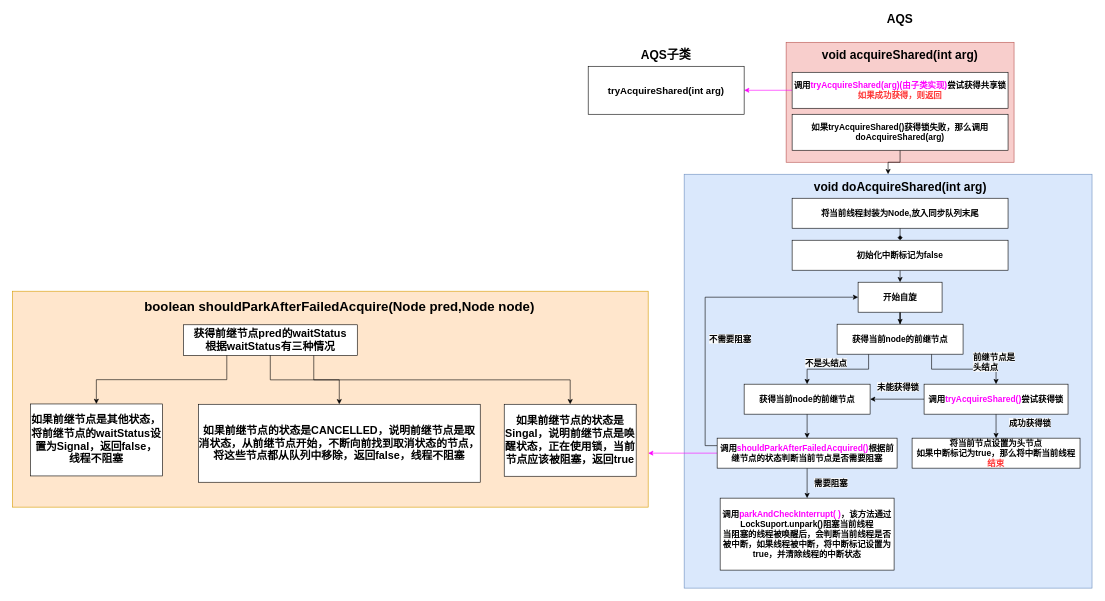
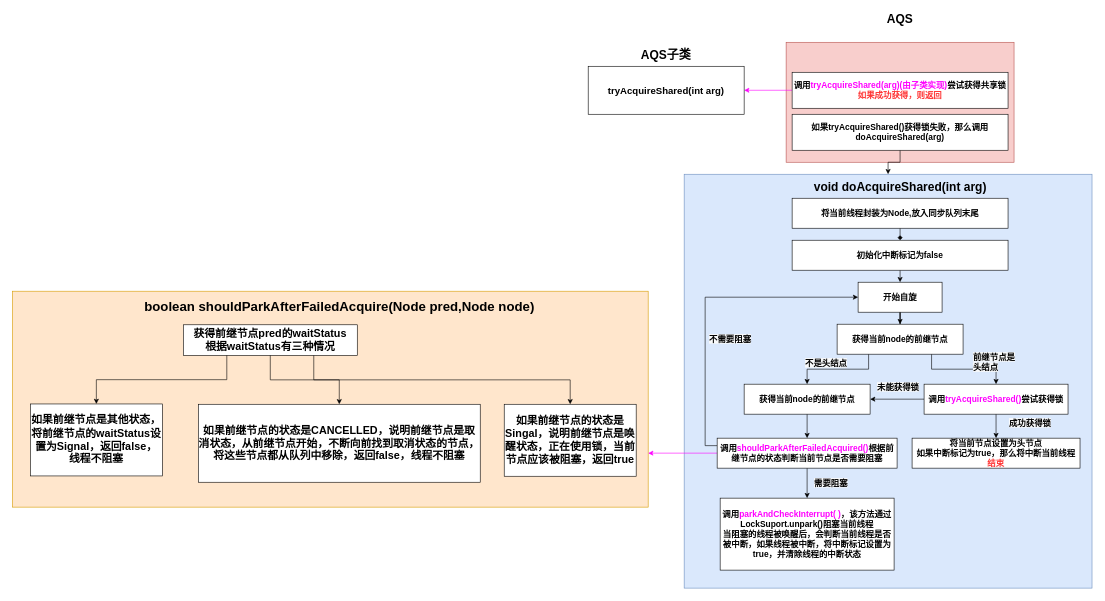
node "void acquireShared(int arg)": removed
